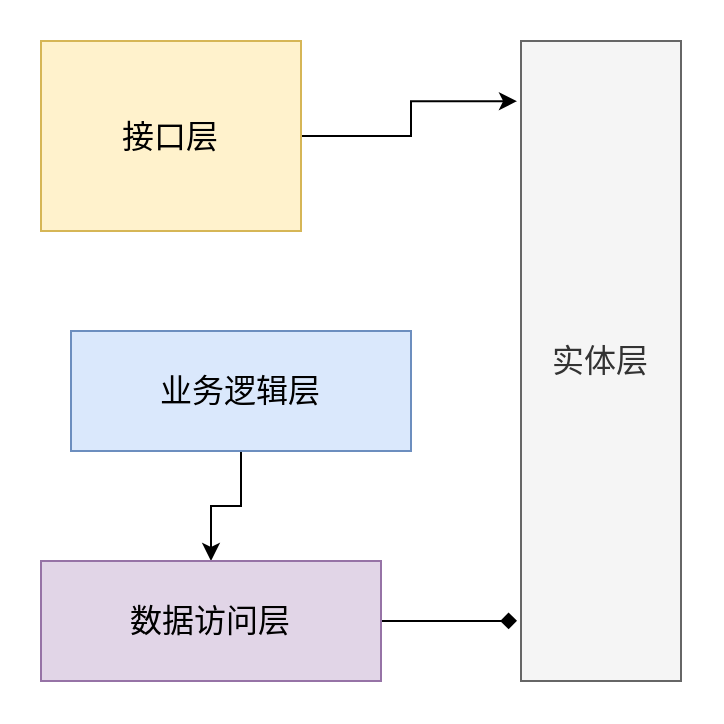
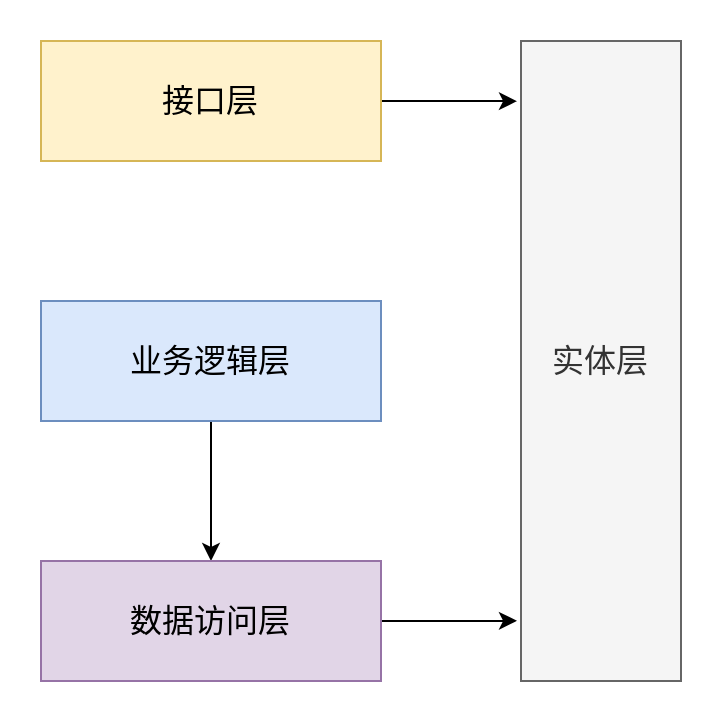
node "接口层": size 260x190 -> 340x120
node "业务逻辑层": moved (241, 391) -> (211, 361)
edge "数据访问层" -> "实体层": arrowhead diamond -> classic
